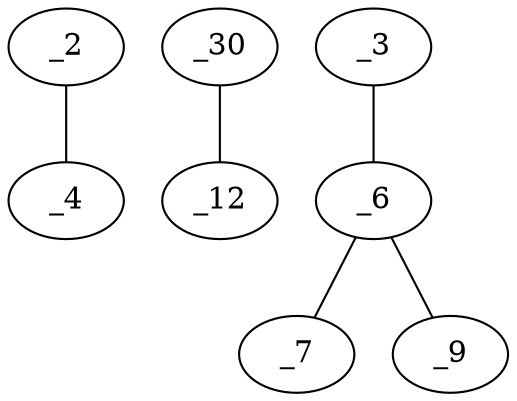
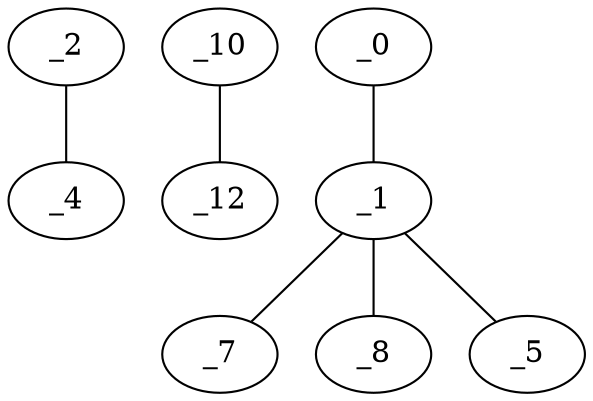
node "_30": label "_30" -> "_10"
node "_3": label "_3" -> "_0"
node "_6": label "_6" -> "_1"
node "_8": added
node "_9": label "_9" -> "_5"
